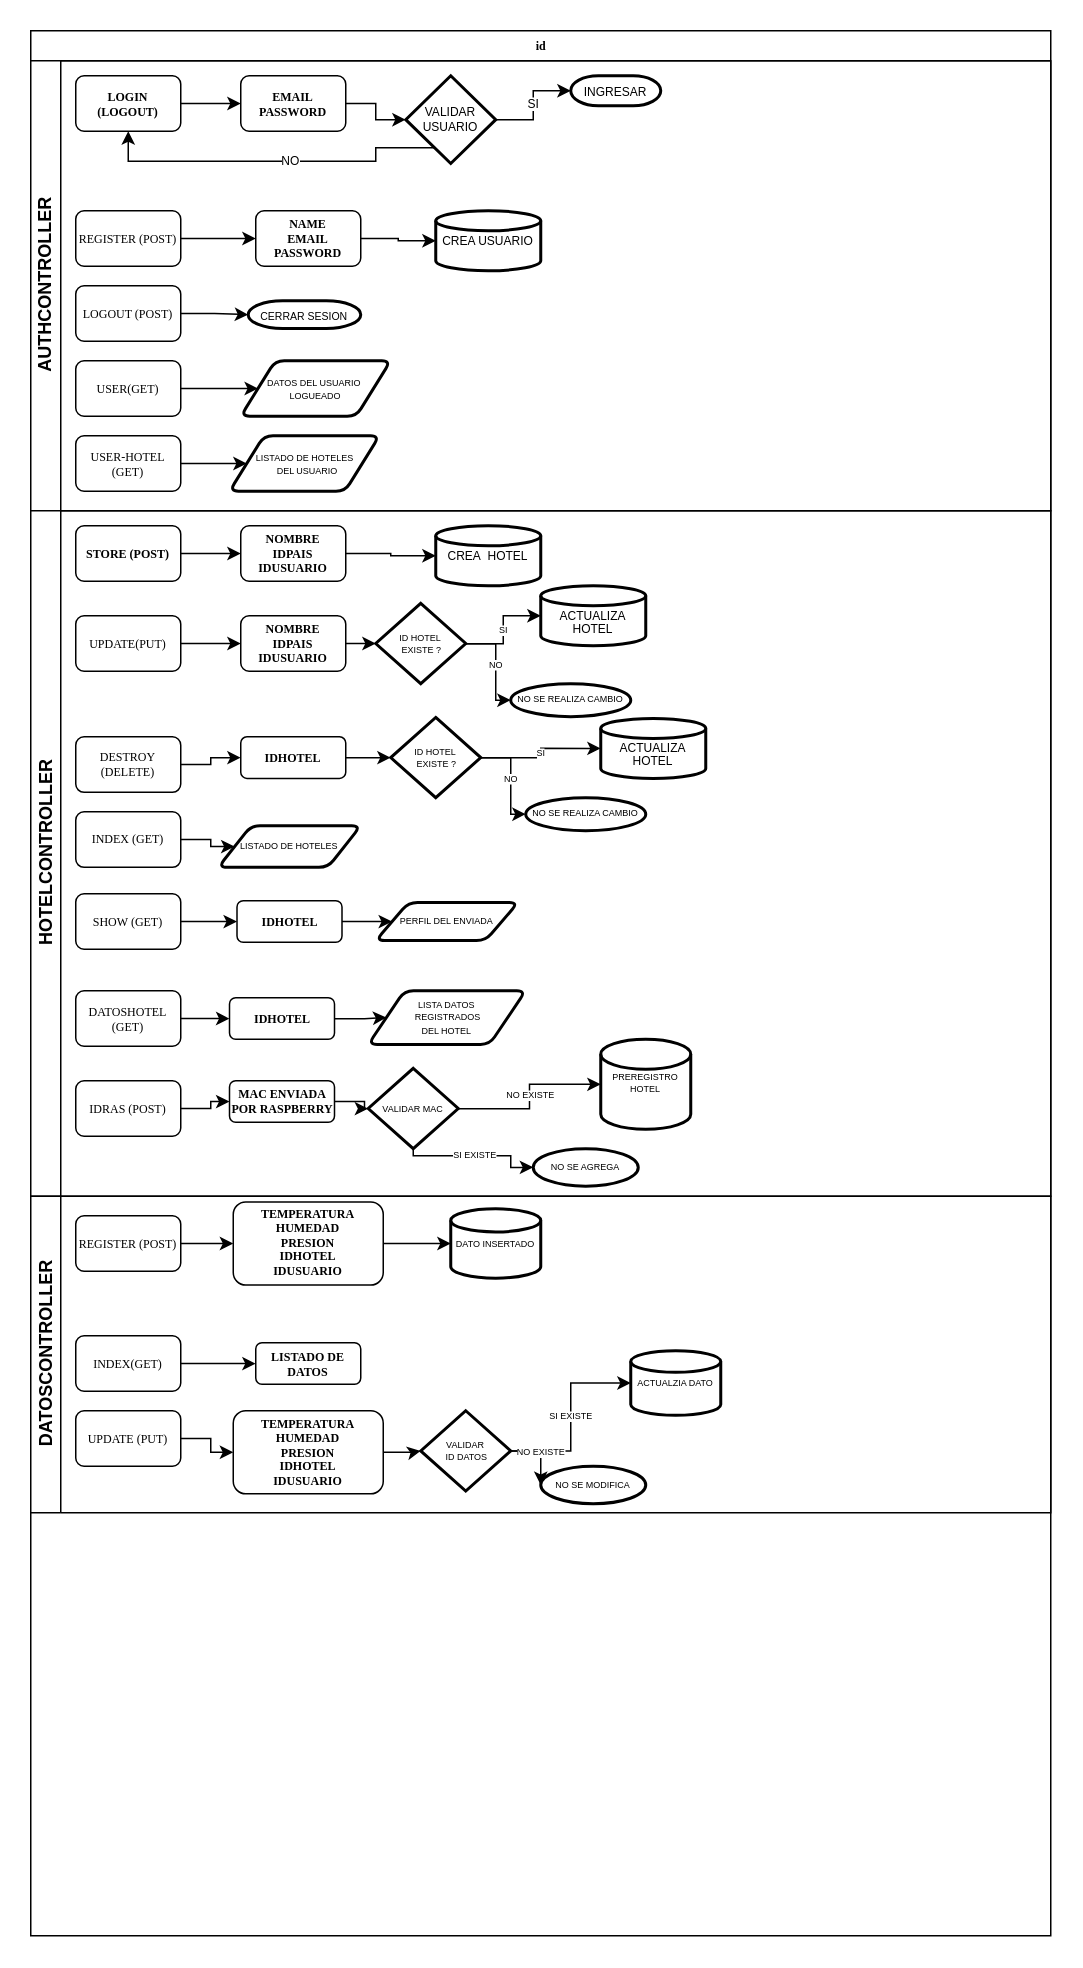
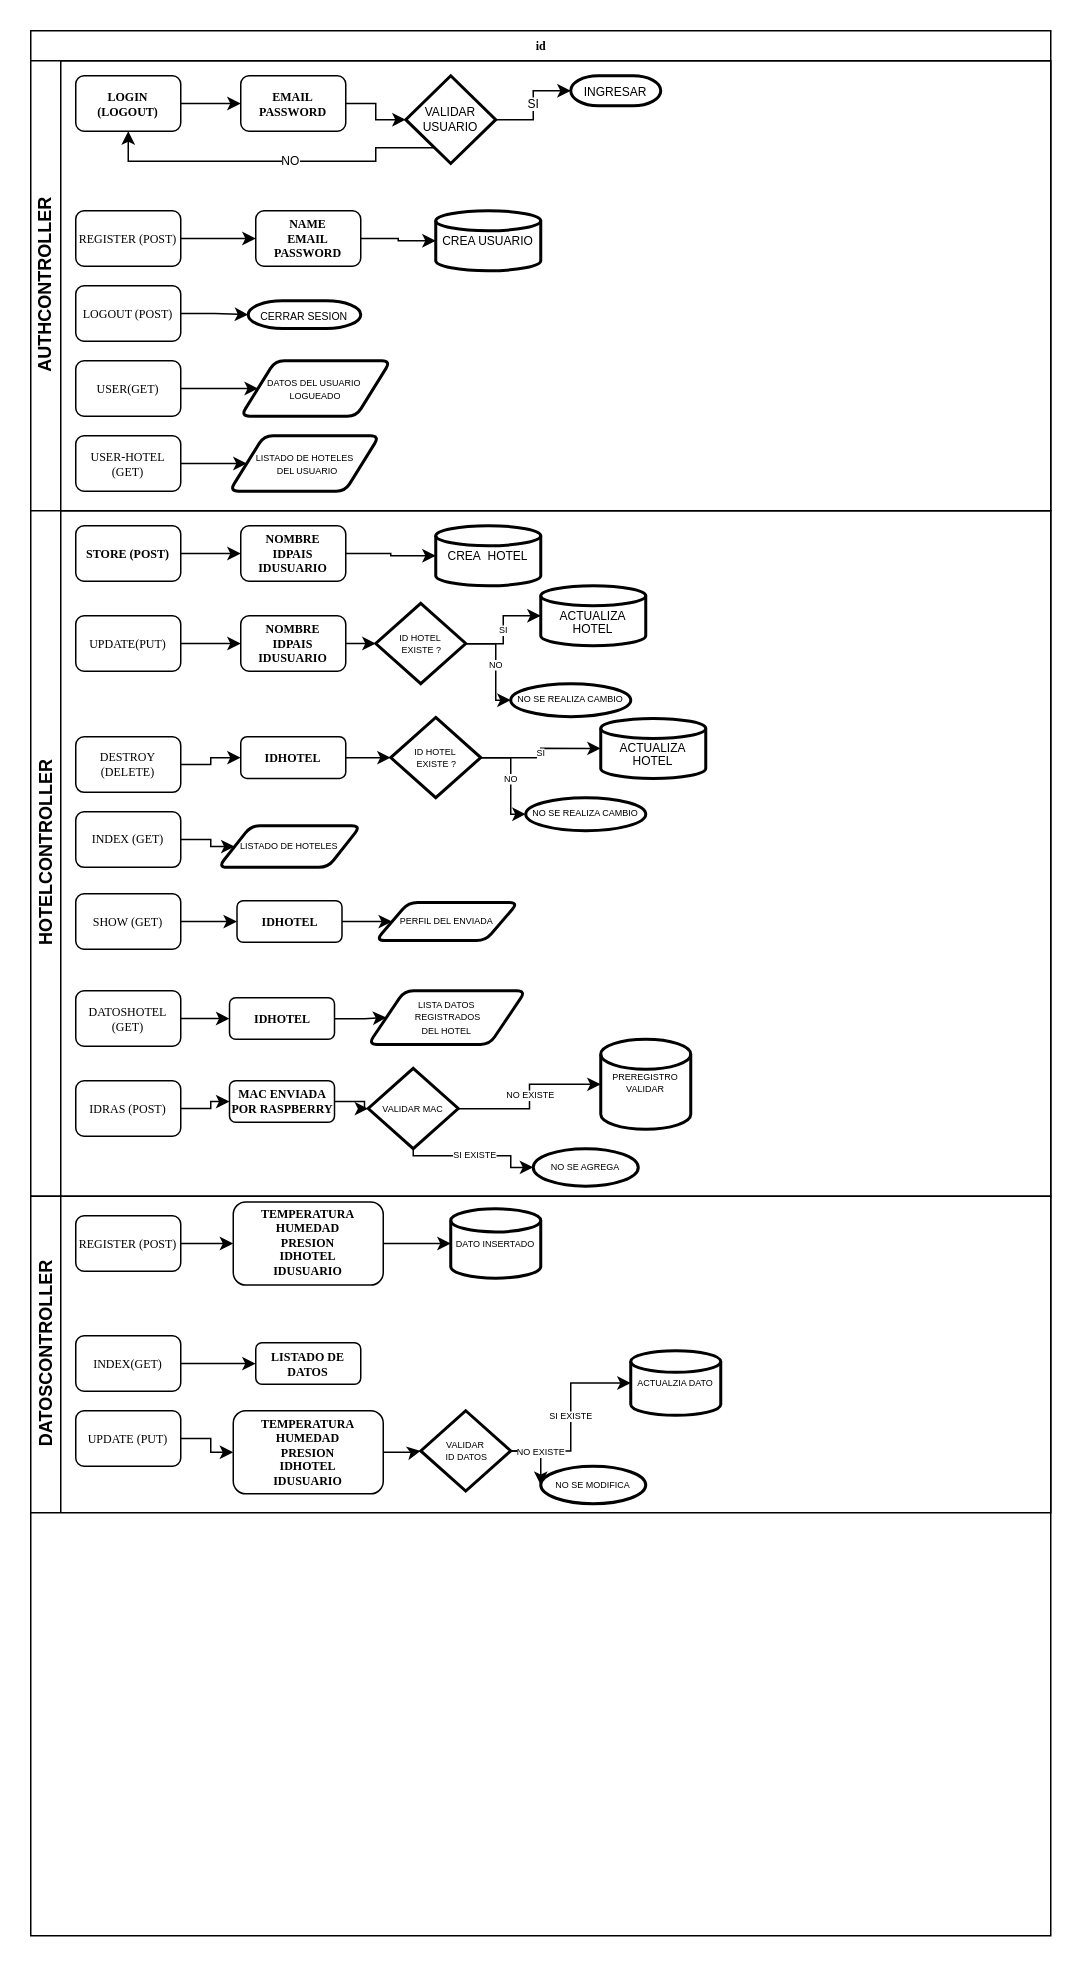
node "PREREGISTRO HOTEL": label "PREREGISTRO HOTEL" -> "PREREGISTRO VALIDAR"
